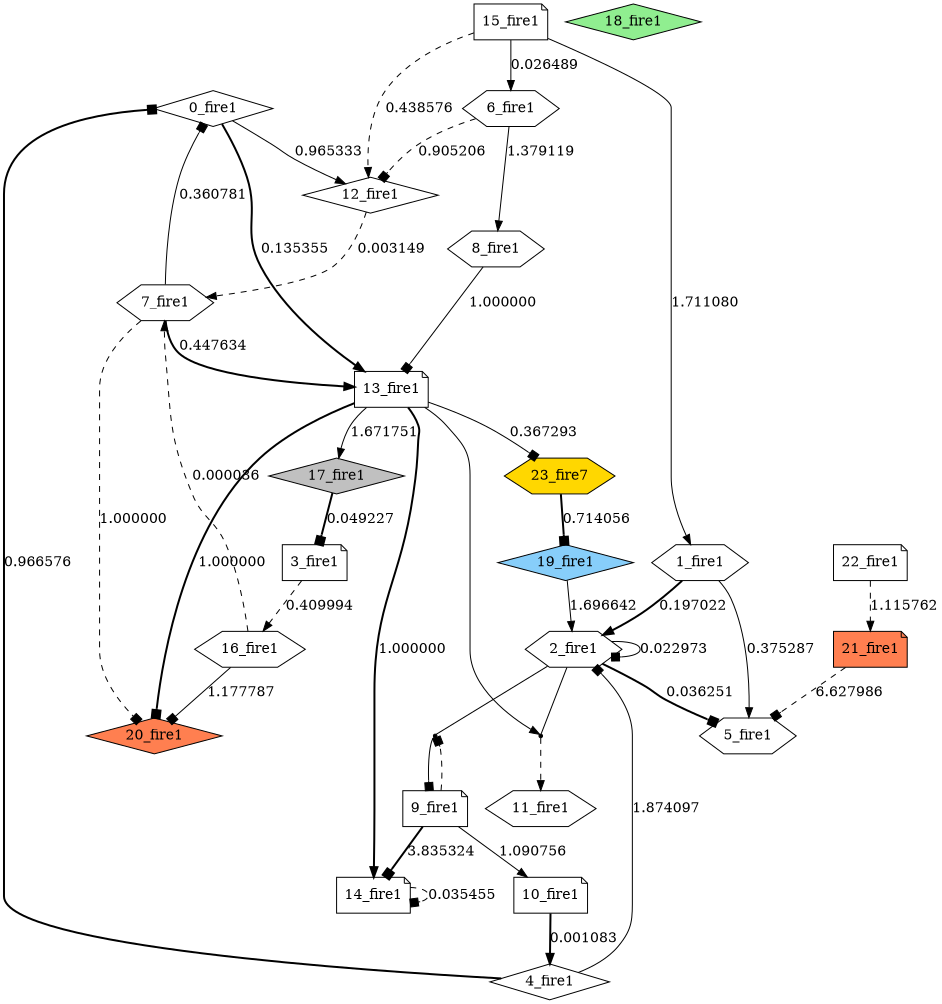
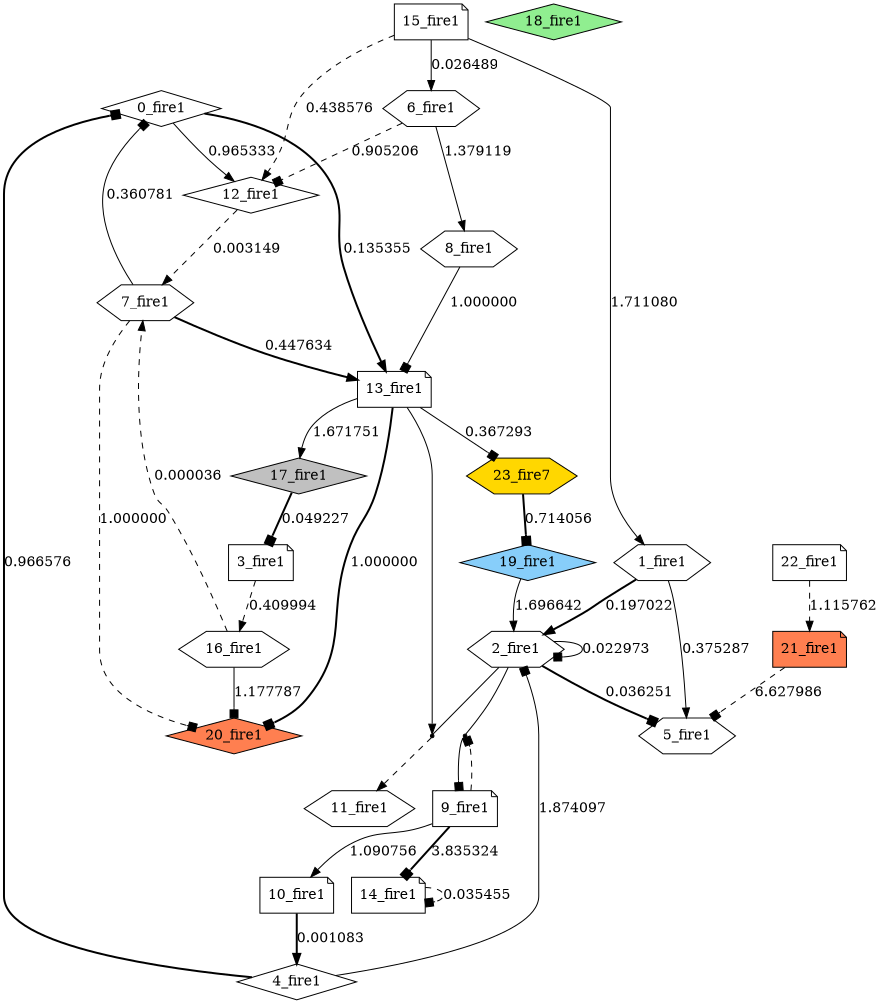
edge "13_fire1" -> "14_fire1": removed, label "1.000000"
